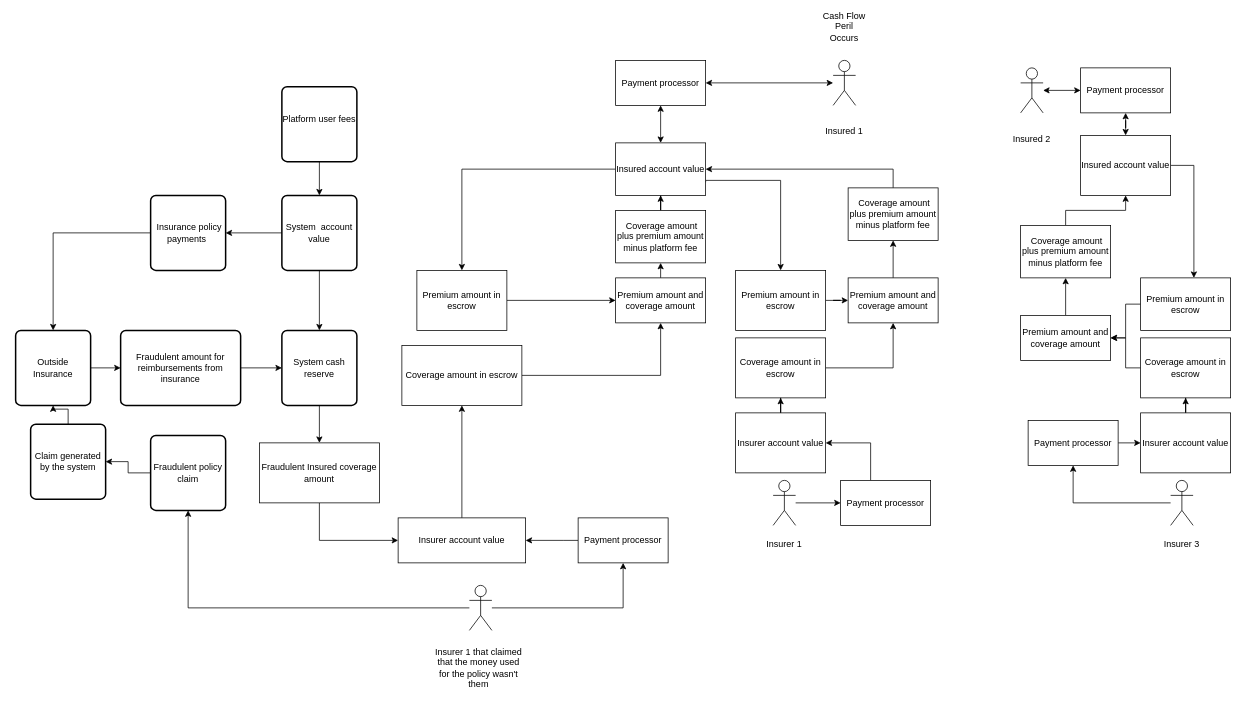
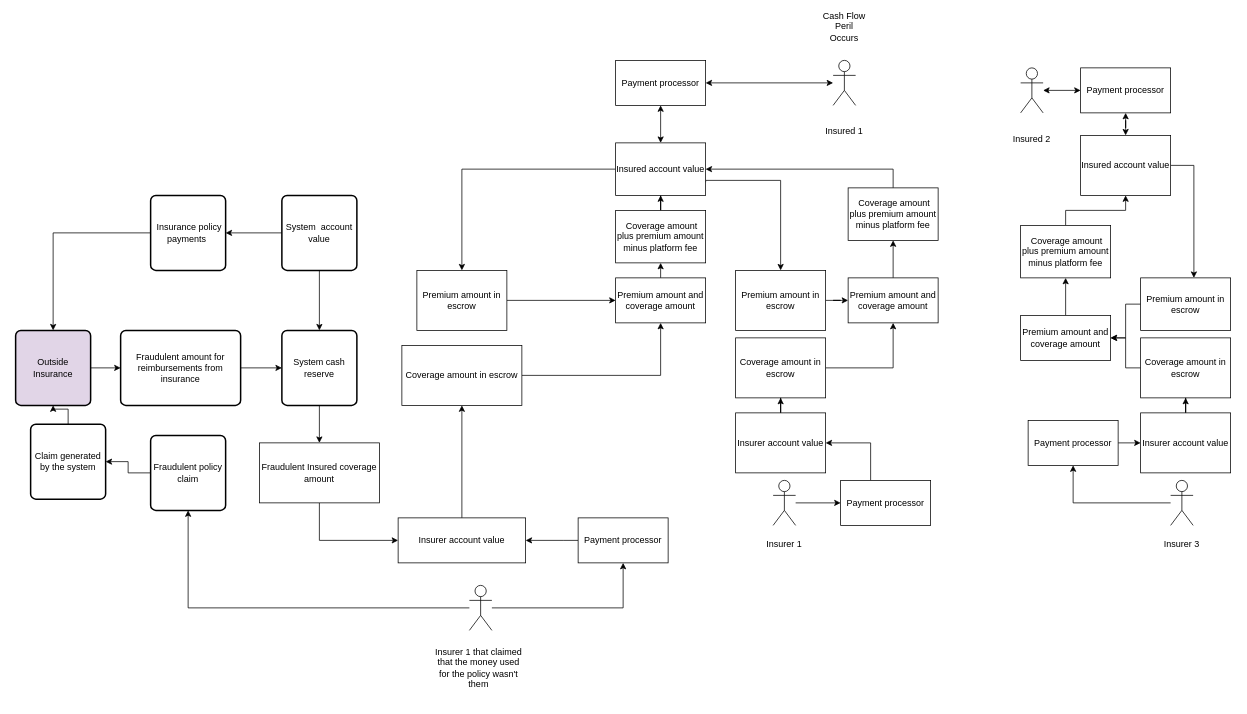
node "Platform user fees": removed
edge "Platform user fees" -> "System account value": removed
node "Outside Insurance": fillcolor #ffffff -> #e1d5e7
